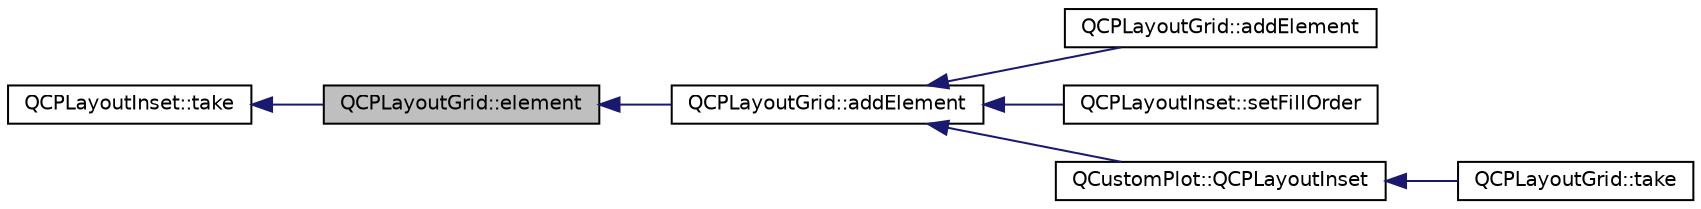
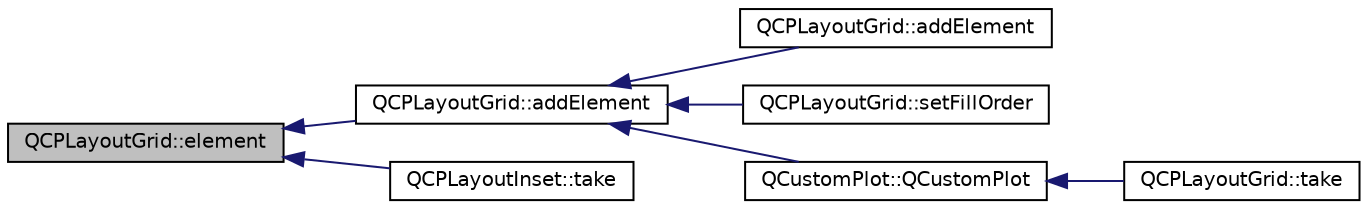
edge "QCPLayoutGrid::element" -> "QCPLayoutInset::take": reversed
node "QCPLayoutInset::setFillOrder": label "QCPLayoutInset::setFillOrder" -> "QCPLayoutGrid::setFillOrder"
node "QCustomPlot::QCPLayoutInset": label "QCustomPlot::QCPLayoutInset" -> "QCustomPlot::QCustomPlot"
